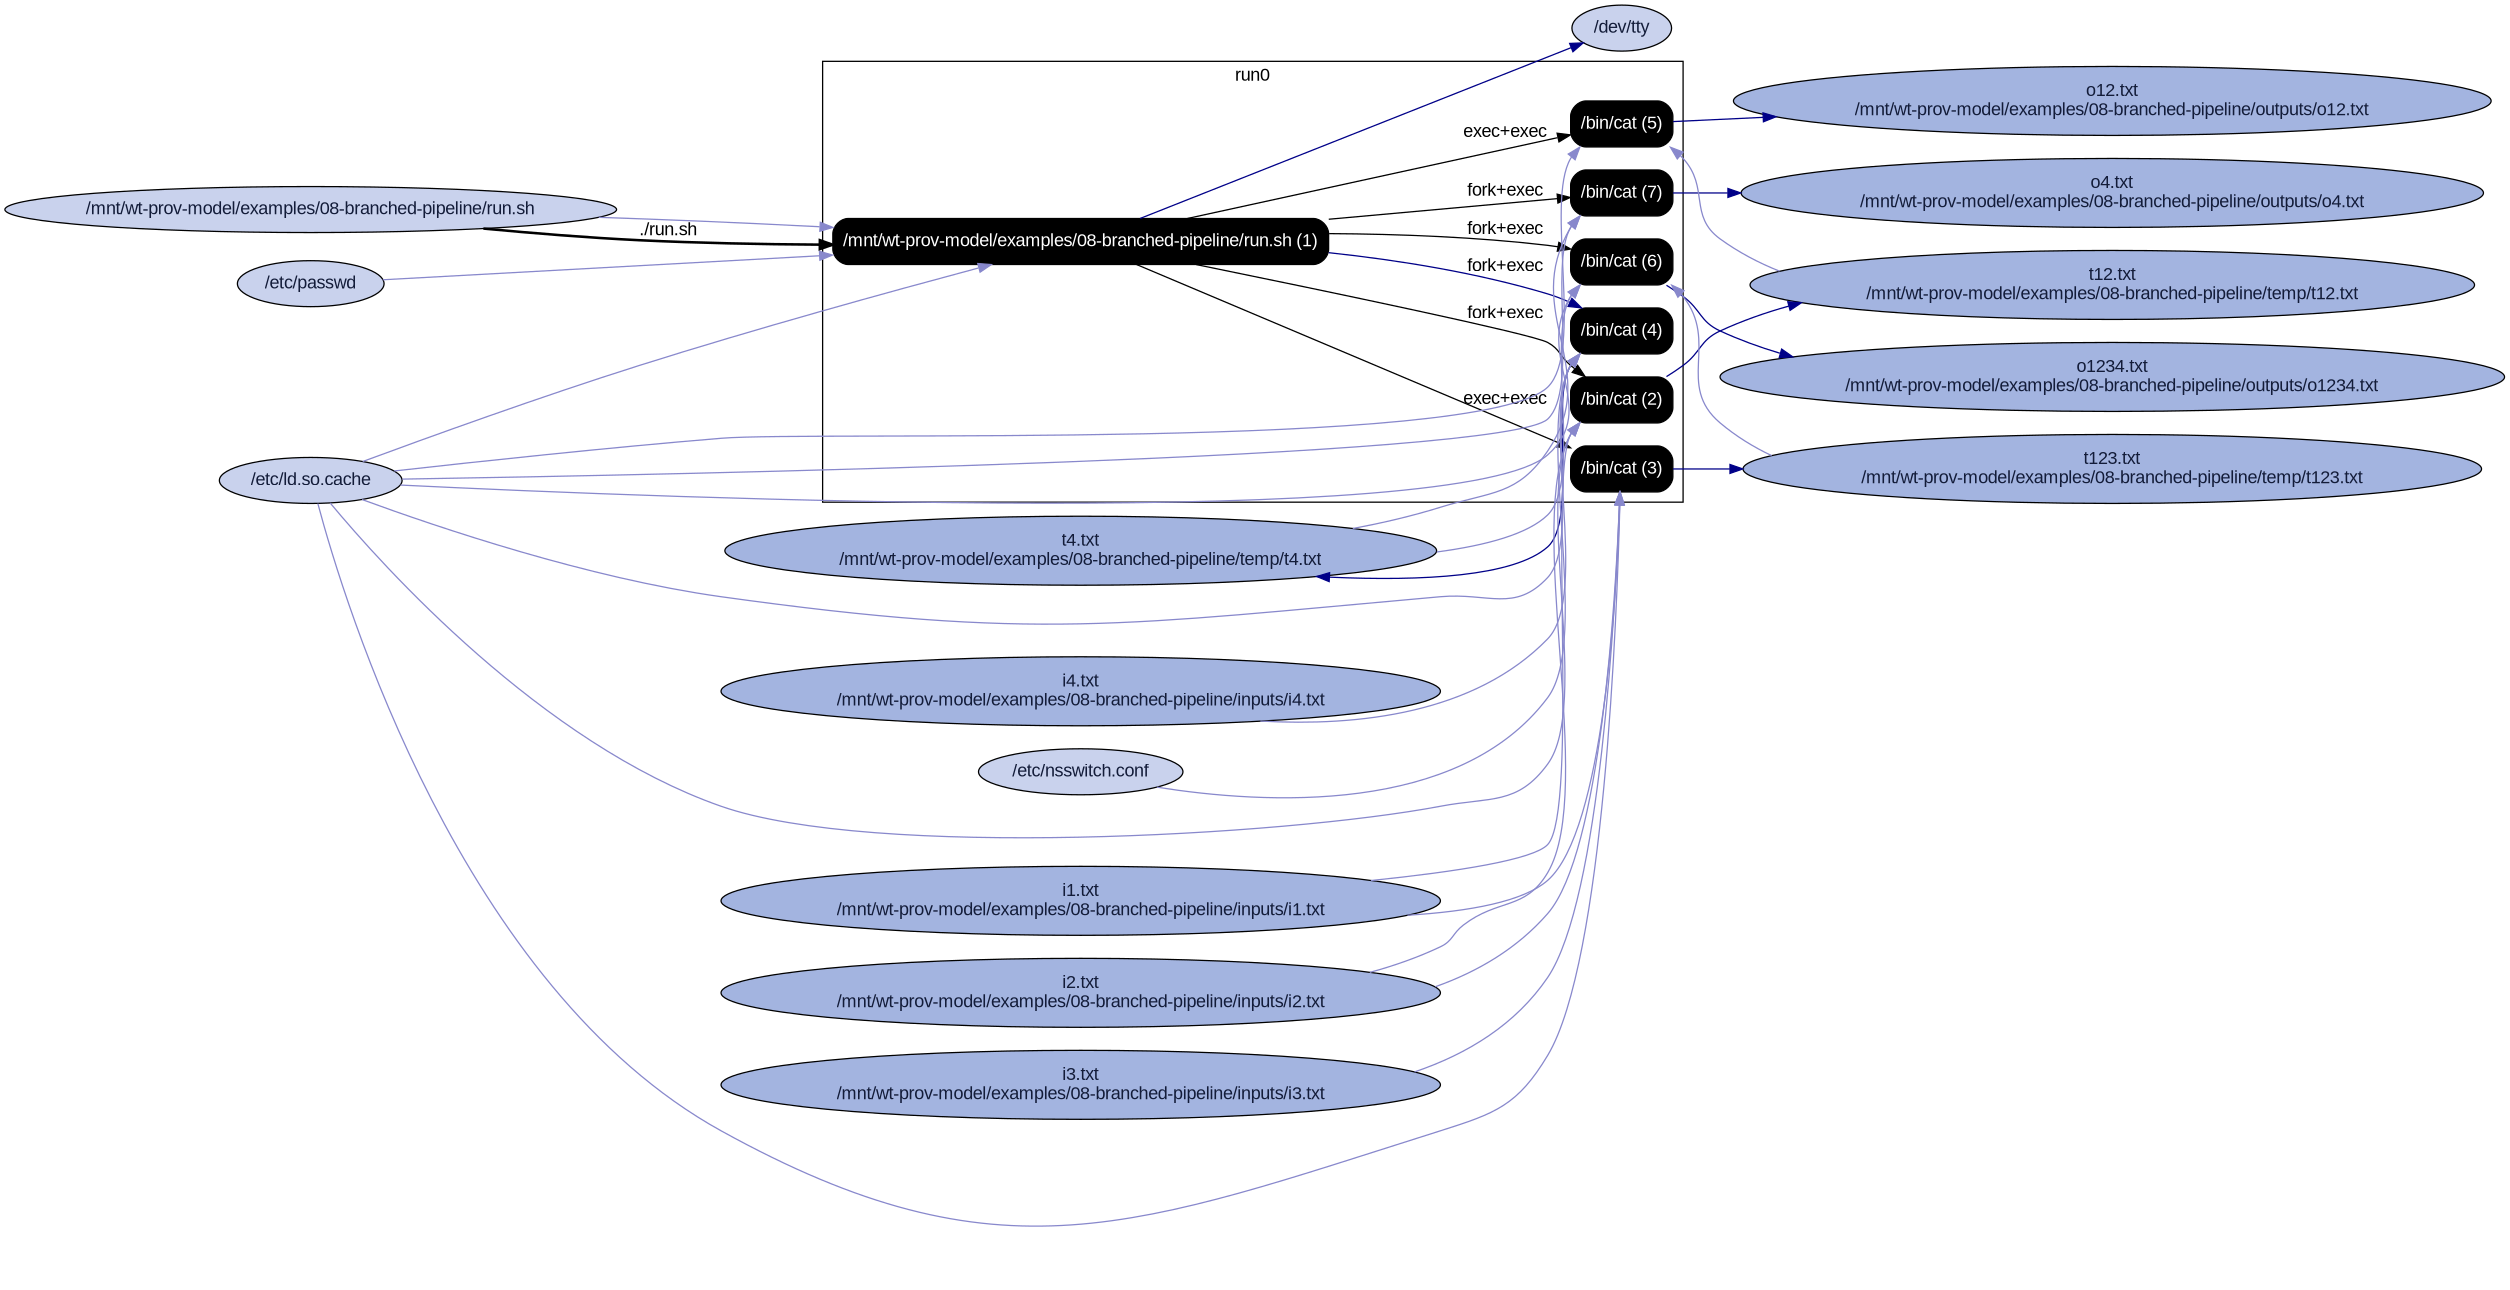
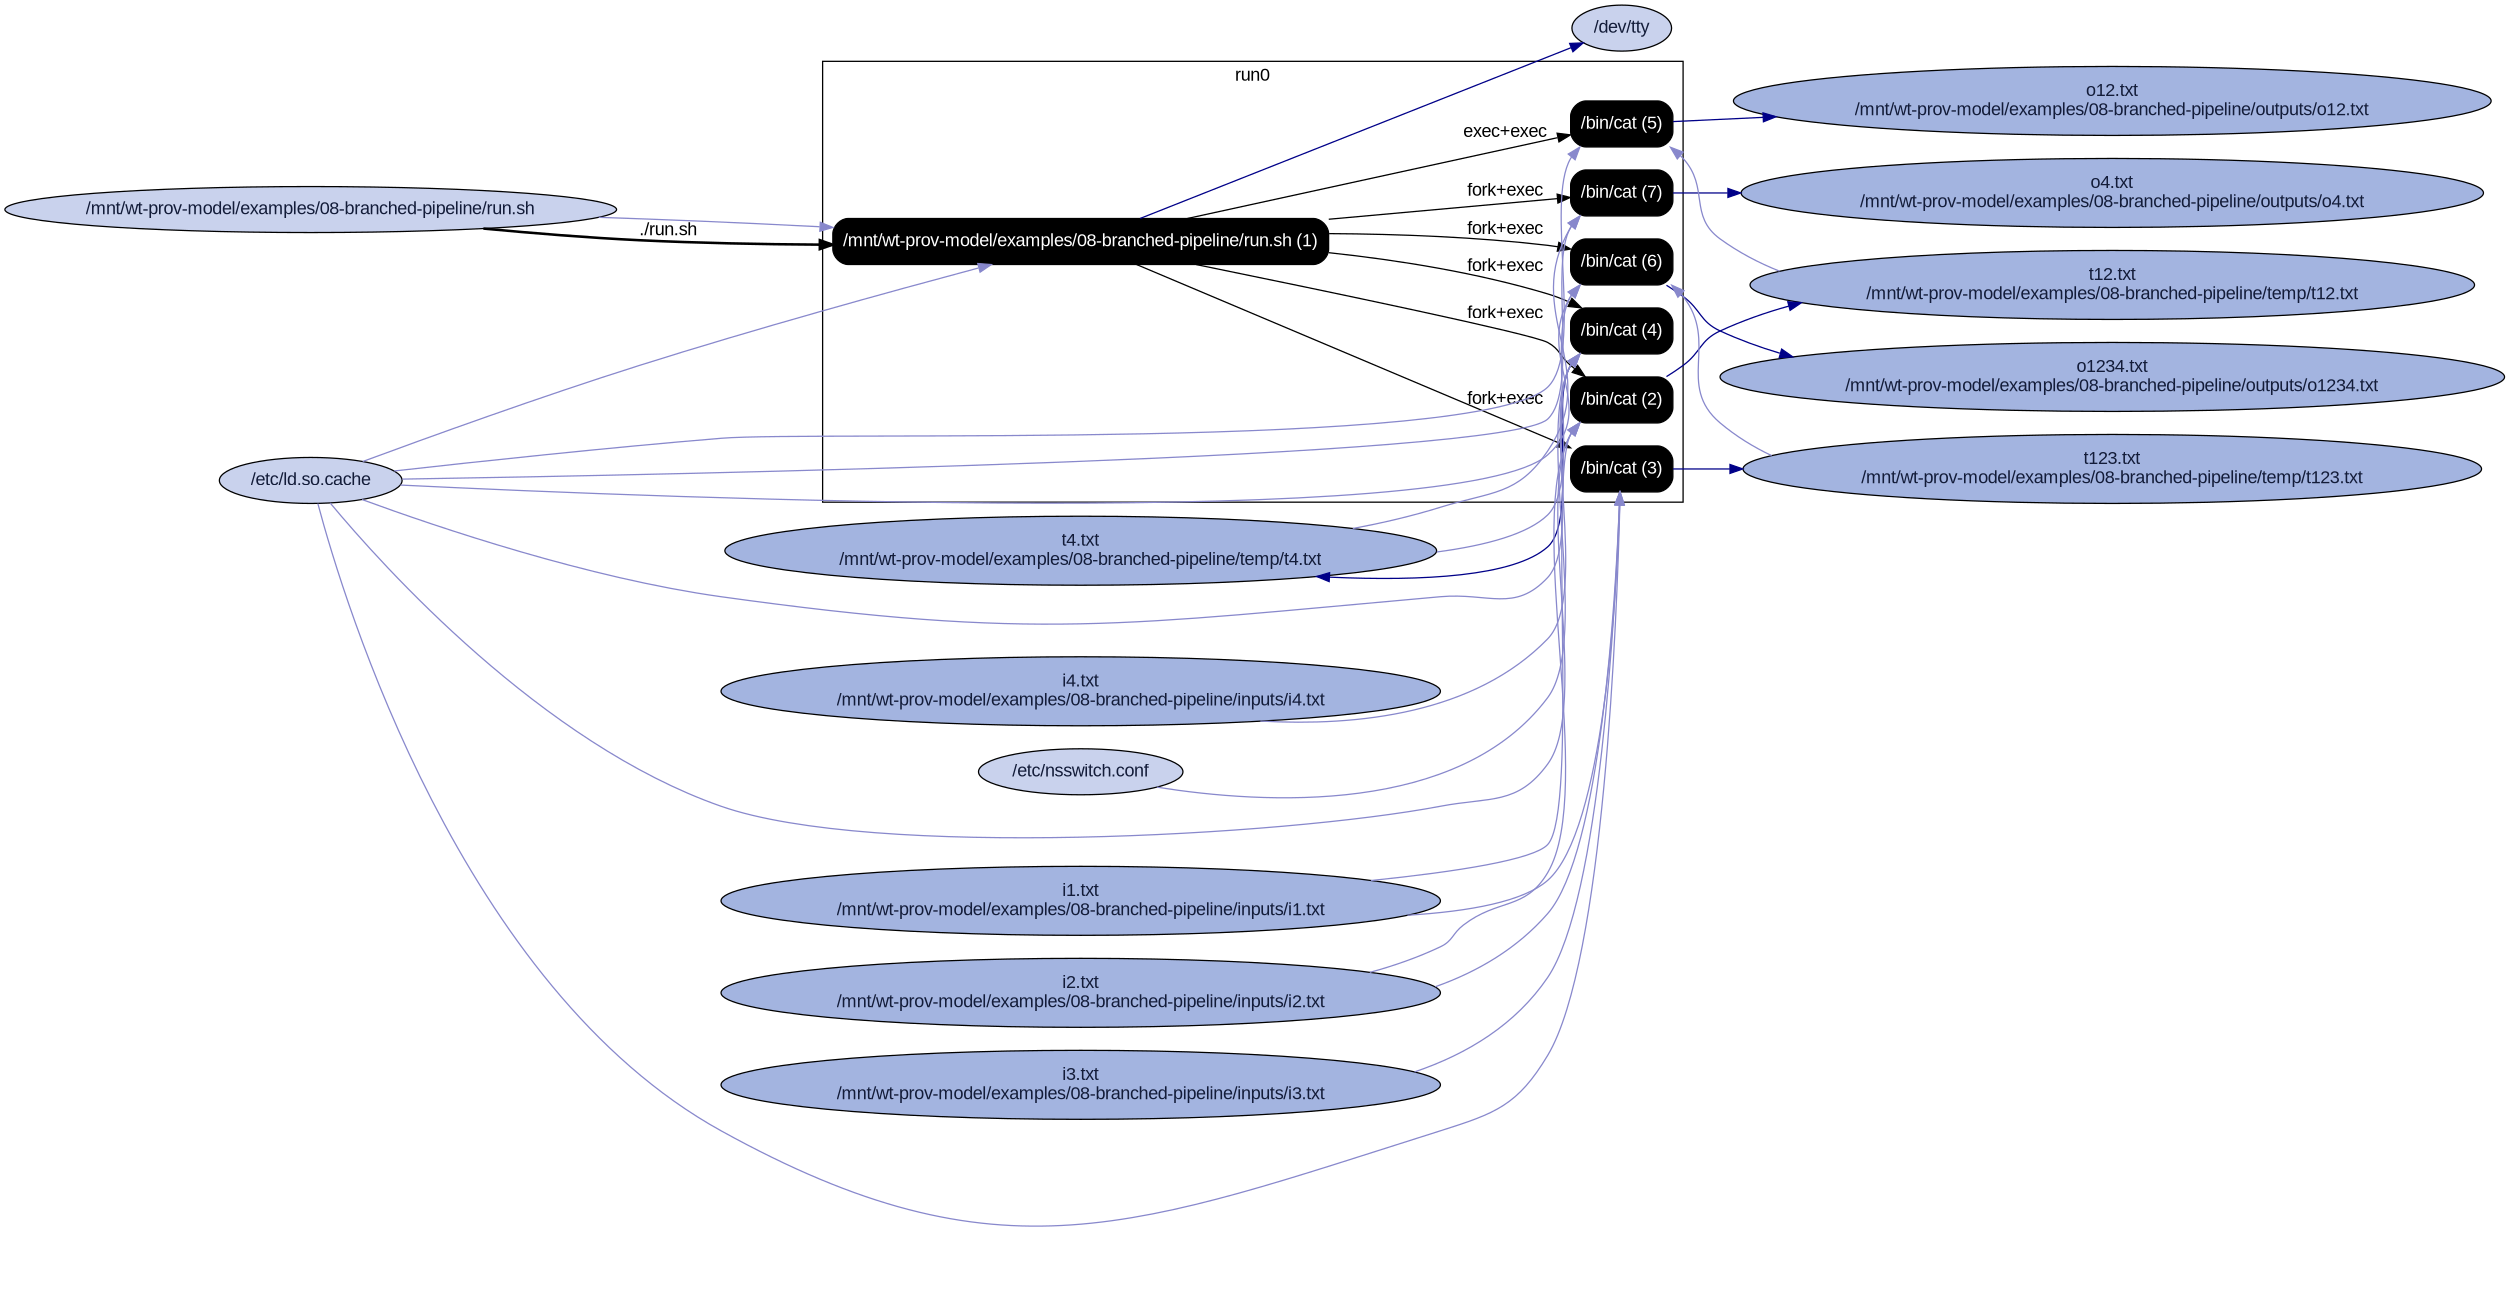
edge "/mnt/wt-prov-model/examples/08-branched-pipeline/run.sh (1)" -> "/bin/cat (4)": color #000088 -> black
node "/etc/passwd": removed
edge "/mnt/wt-prov-model/examples/08-branched-pipeline/run.sh (1)" -> "/bin/cat (3)": label "exec+exec" -> "fork+exec"
